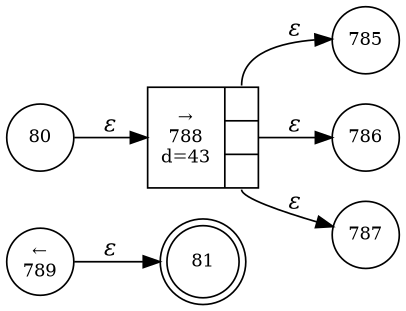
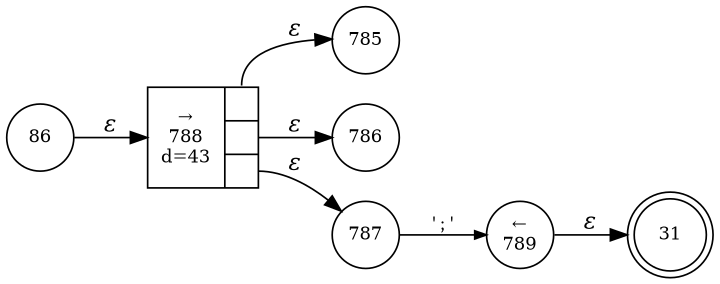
node "80": label "80" -> "86"
edge "787" -> "← 789": added, label "';'"
node "81": label "81" -> "31"
